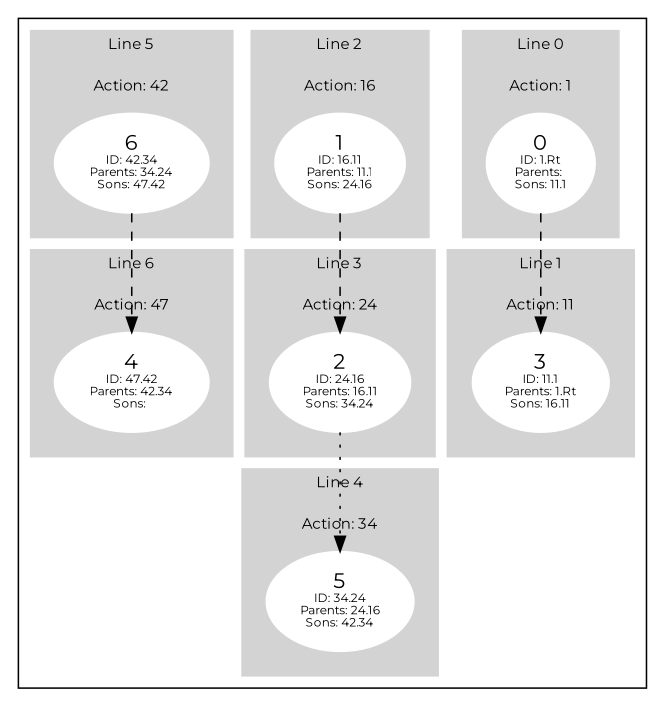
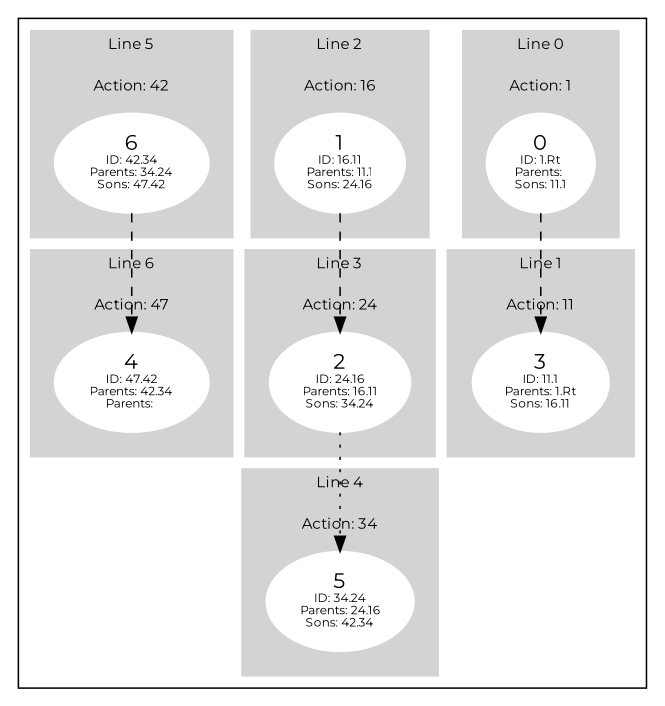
node "4": text "Sons:" -> "Parents:"
